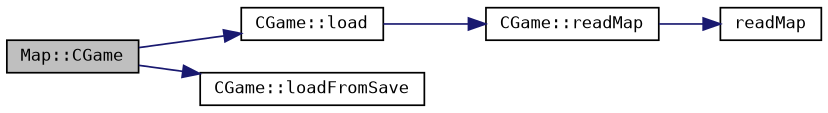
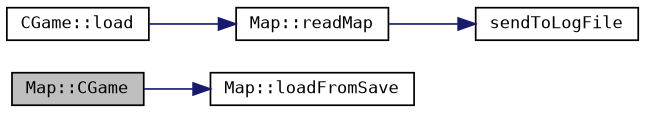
node "CGame::readMap": label "CGame::readMap" -> "Map::readMap"
node "readMap": label "readMap" -> "sendToLogFile"
edge "Map::CGame" -> "CGame::load": removed
node "CGame::loadFromSave": label "CGame::loadFromSave" -> "Map::loadFromSave"
